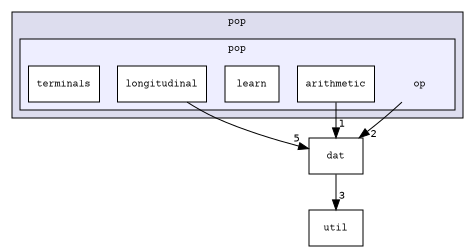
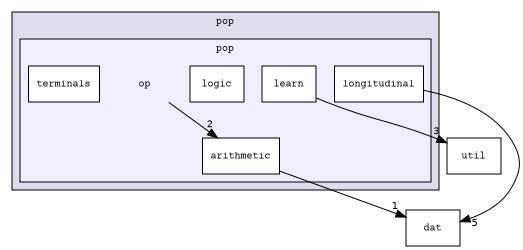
node "logic": added
edge "op" -> "dat": now "op" -> "arithmetic"
edge "dat" -> "util": now "learn" -> "util"
